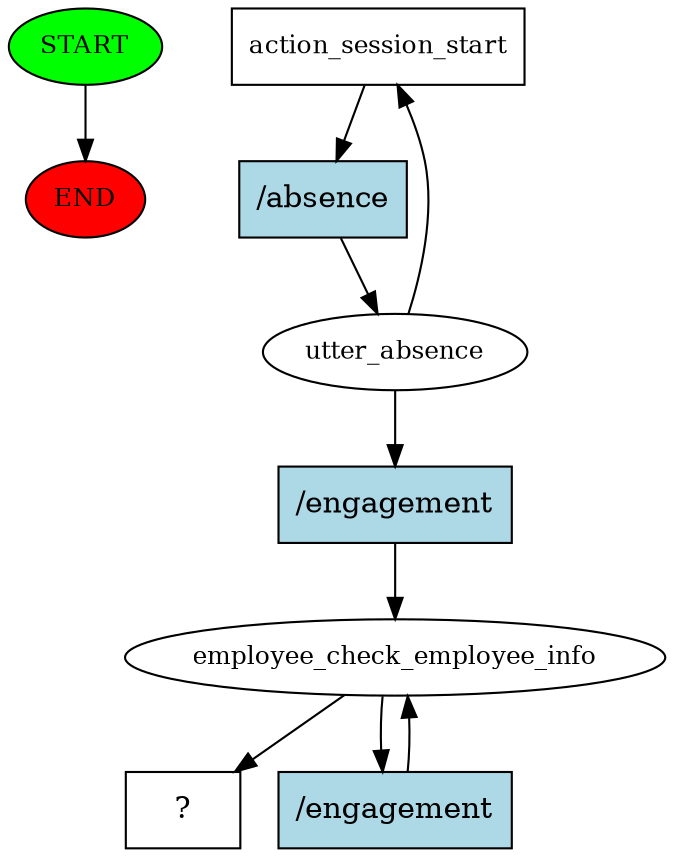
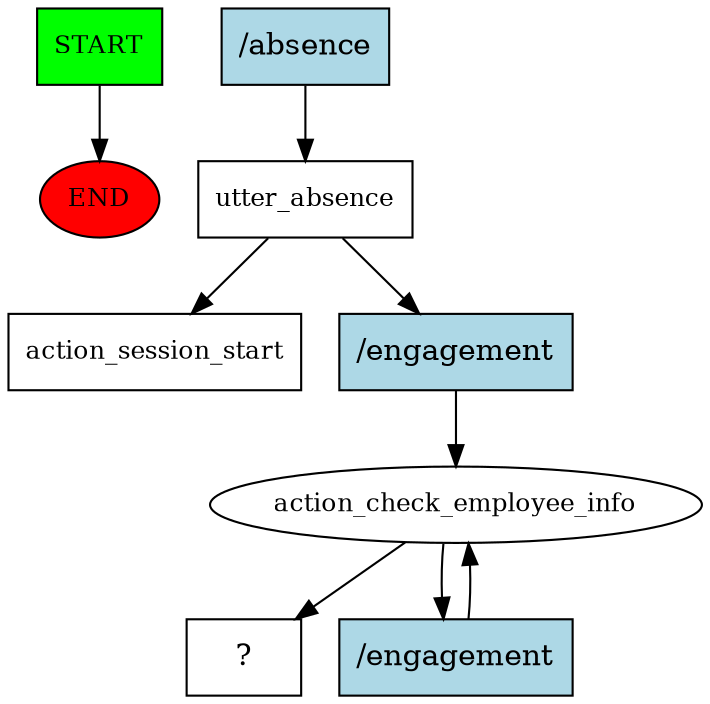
node "START": shape ellipse -> box
edge "action_session_start" -> "/absence": removed
node "utter_absence": shape ellipse -> box
node "employee_check_employee_info": label "employee_check_employee_info" -> "action_check_employee_info"
